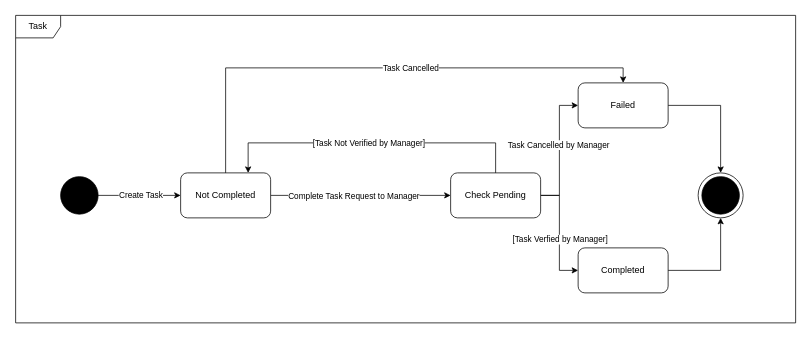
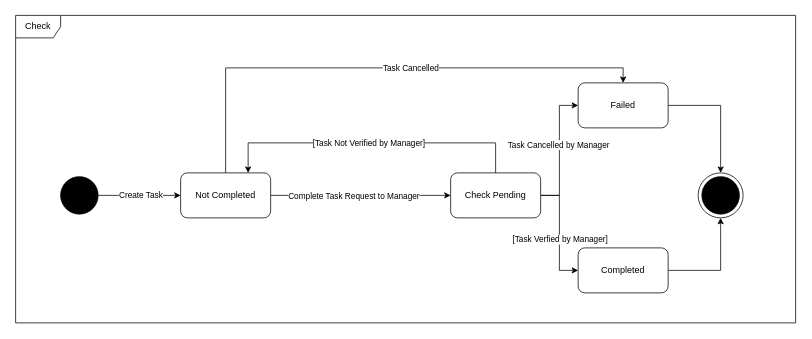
node "Task": label "Task" -> "Check"
